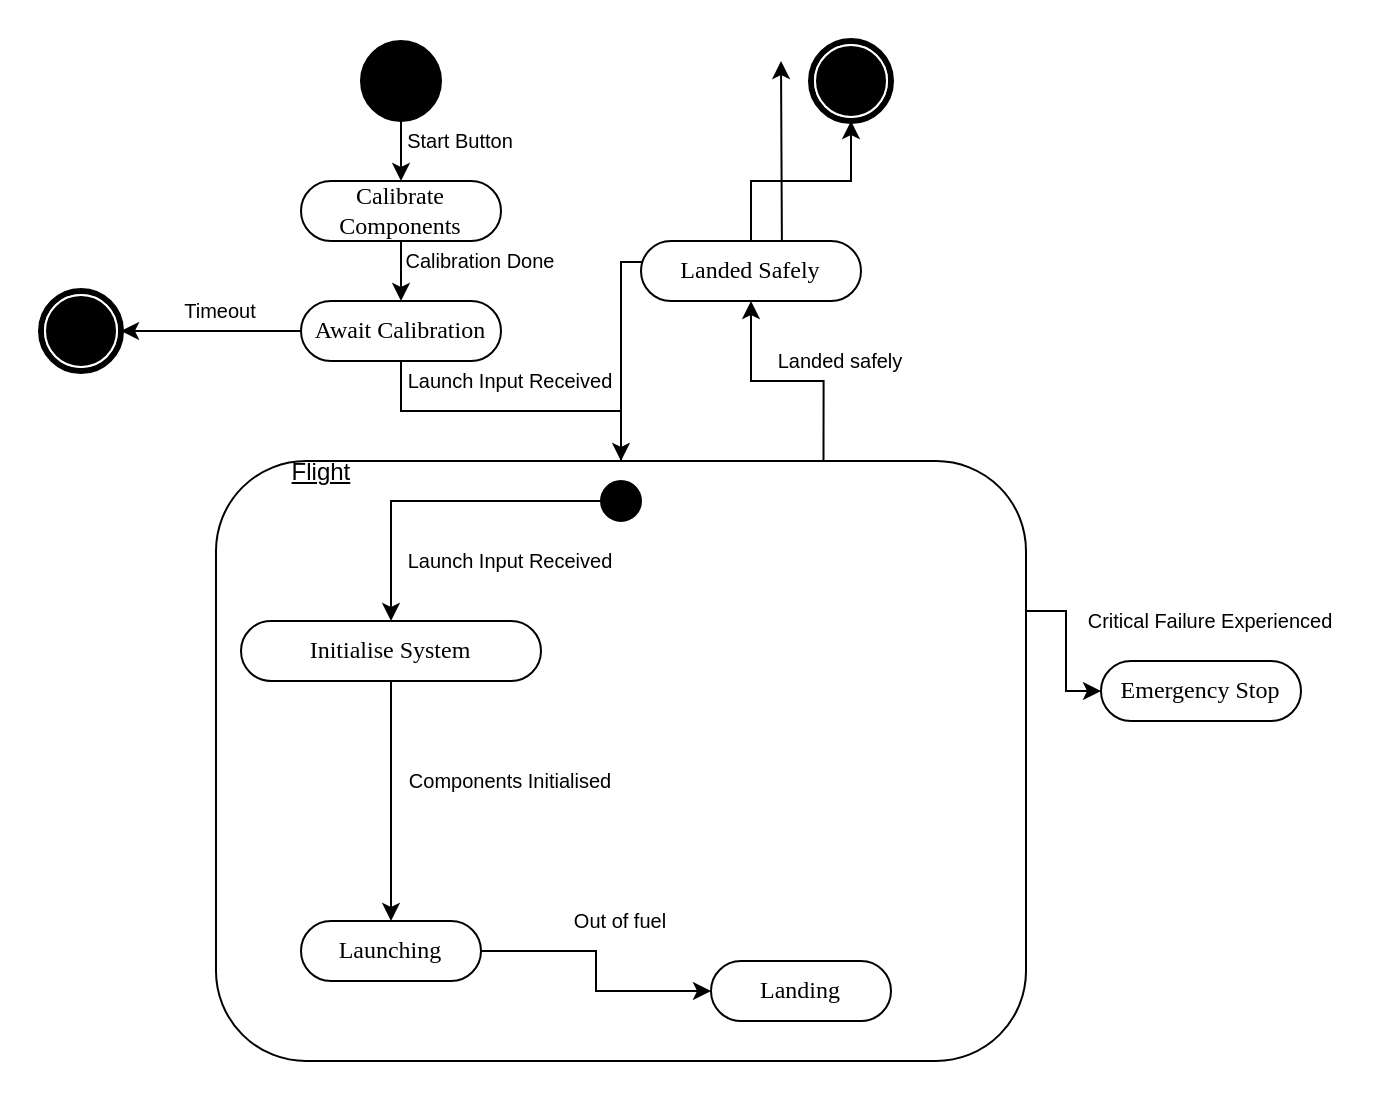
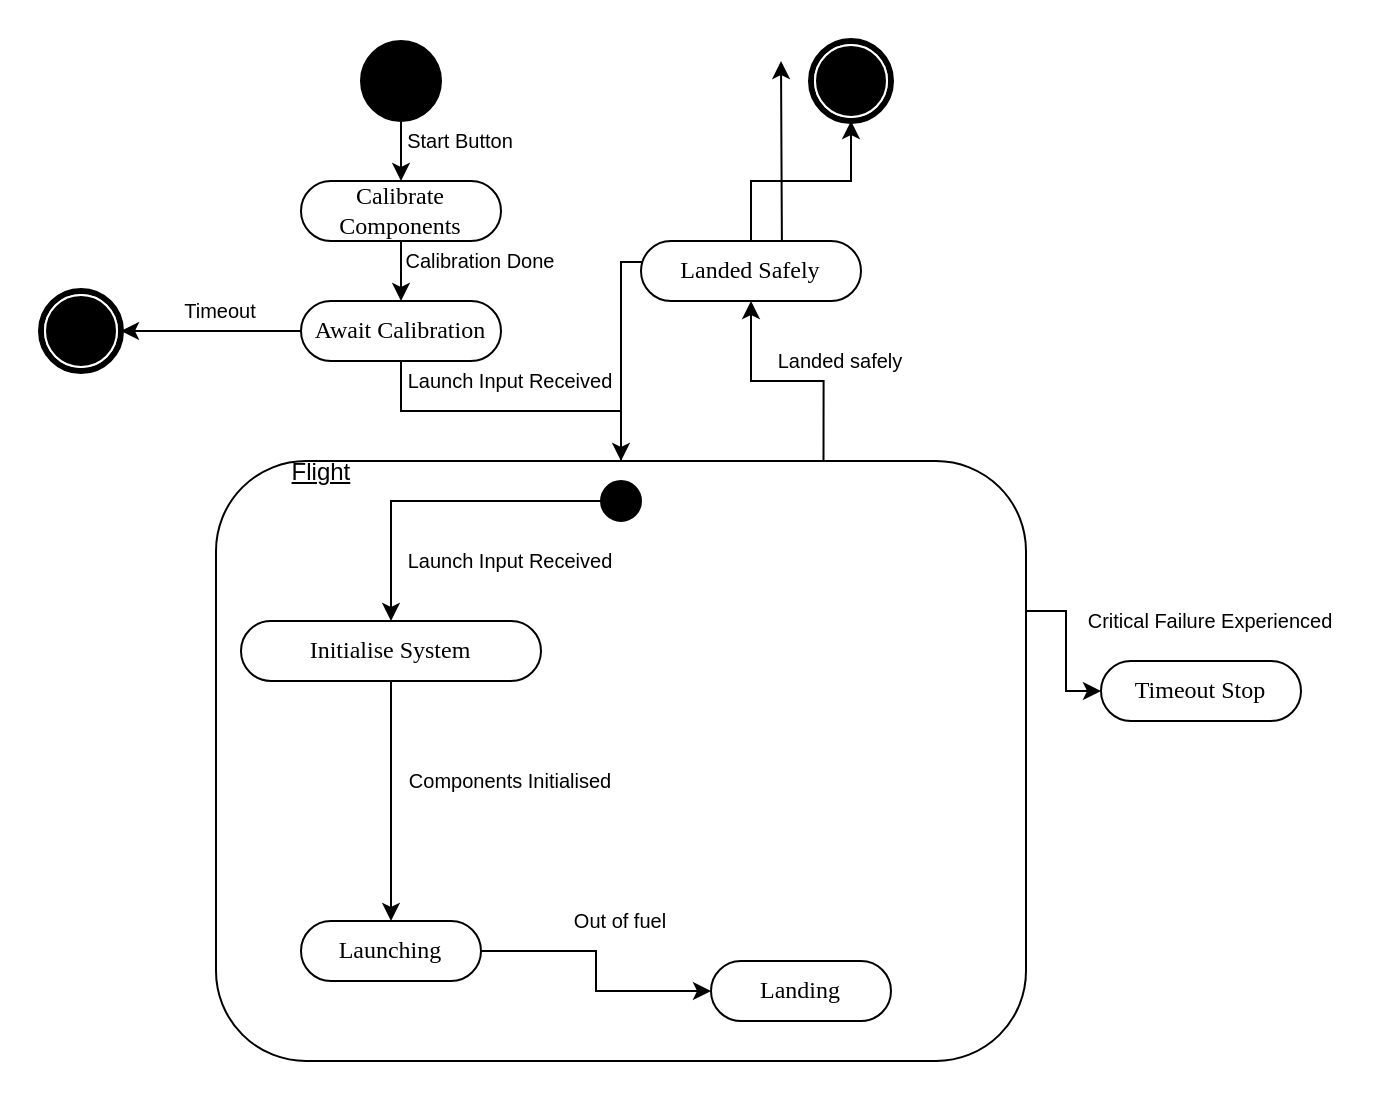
node "Emergency Stop": label "Emergency Stop" -> "Timeout Stop"
